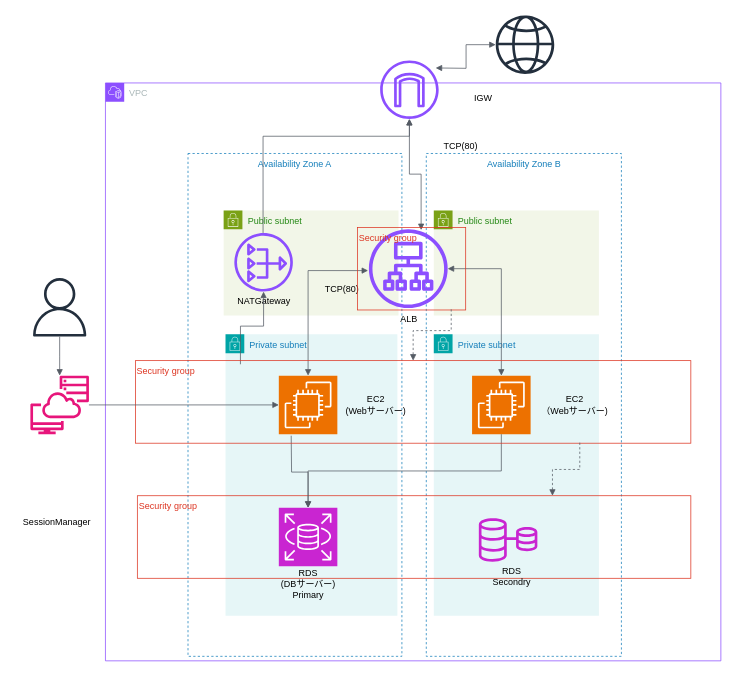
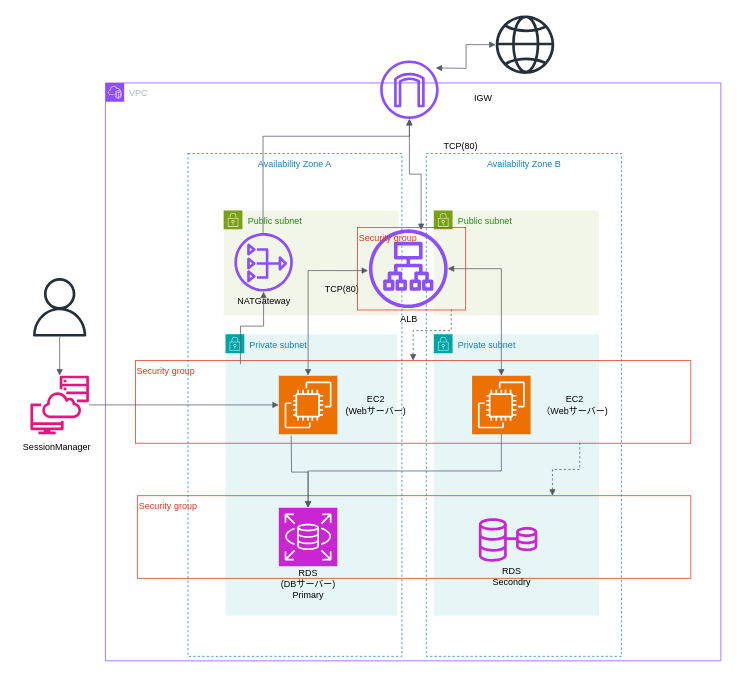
node "SessionManager": moved (57, 522) -> (57, 447)
